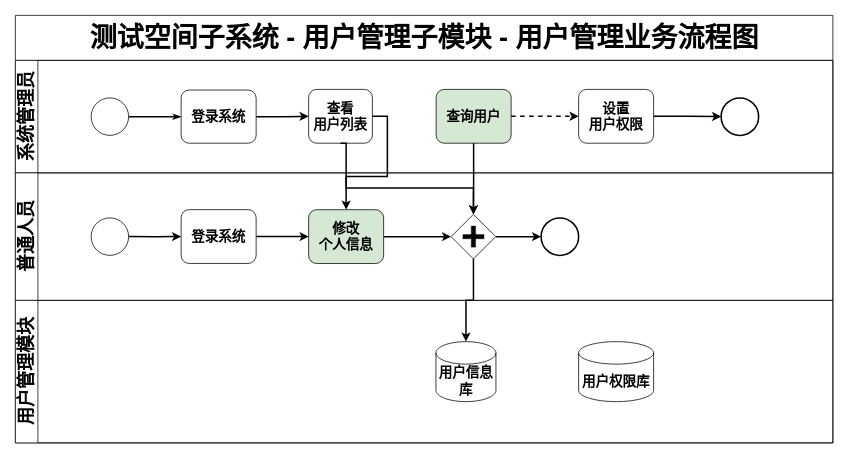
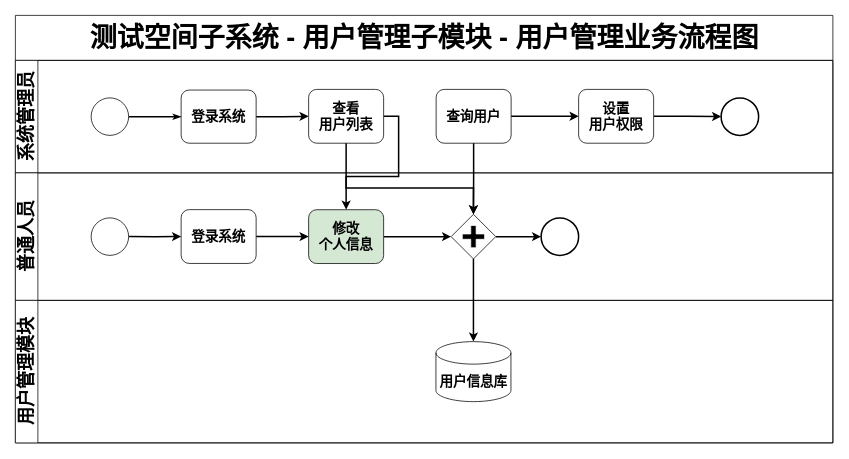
node "查看 用户列表": size 64x54 -> 75x54
node "查询用户": fillcolor #d5e8d4 -> #ffffff
edge "查询用户" -> "设置 用户权限": style dashed -> solid
node "用户信息库": size 60x60 -> 75x60
node "用户权限库": removed
